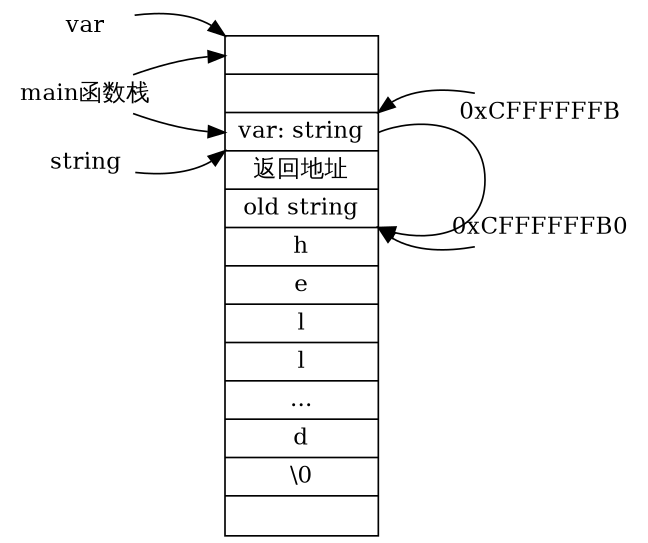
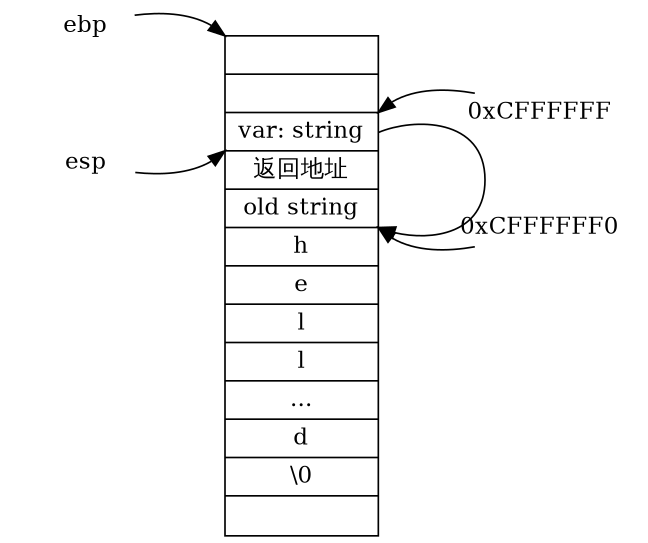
node "var": label "var" -> "ebp"
node "main函数栈": removed
node "0xCFFFFFFB": label "0xCFFFFFFB" -> "0xCFFFFFF"
node "string": label "string" -> "esp"
node "0xCFFFFFFB0": label "0xCFFFFFFB0" -> "0xCFFFFFF0"
